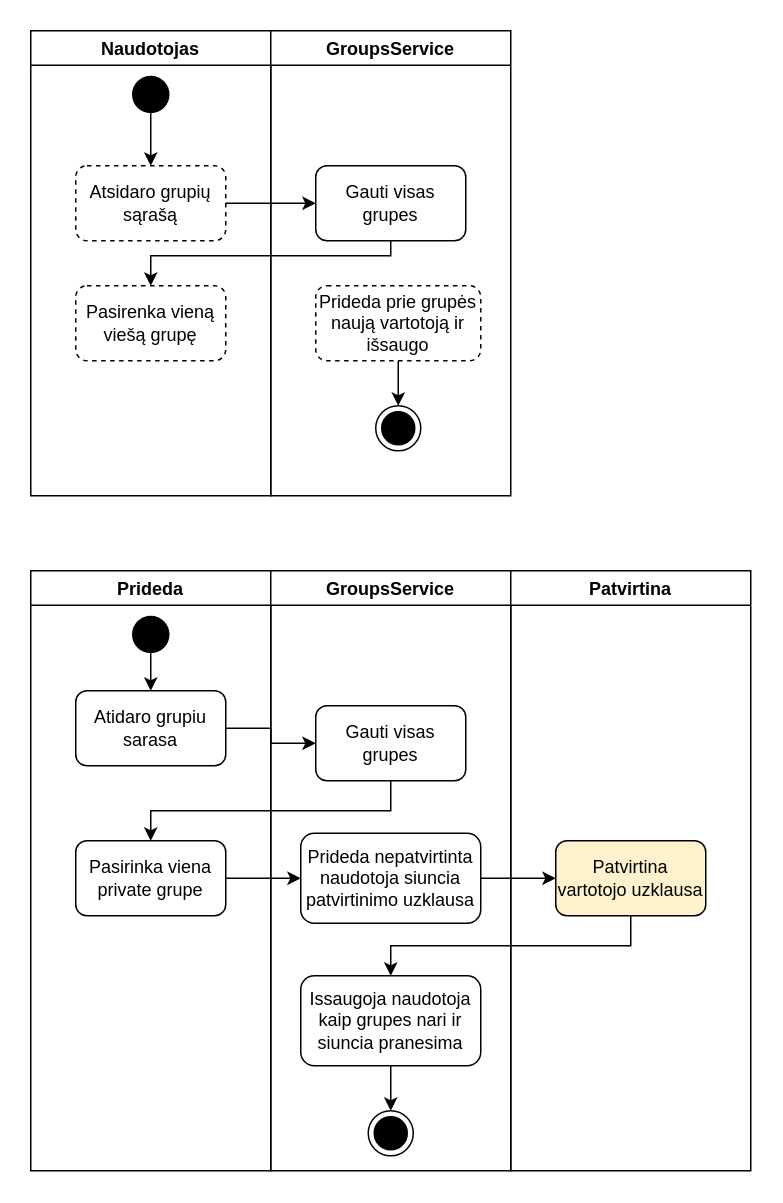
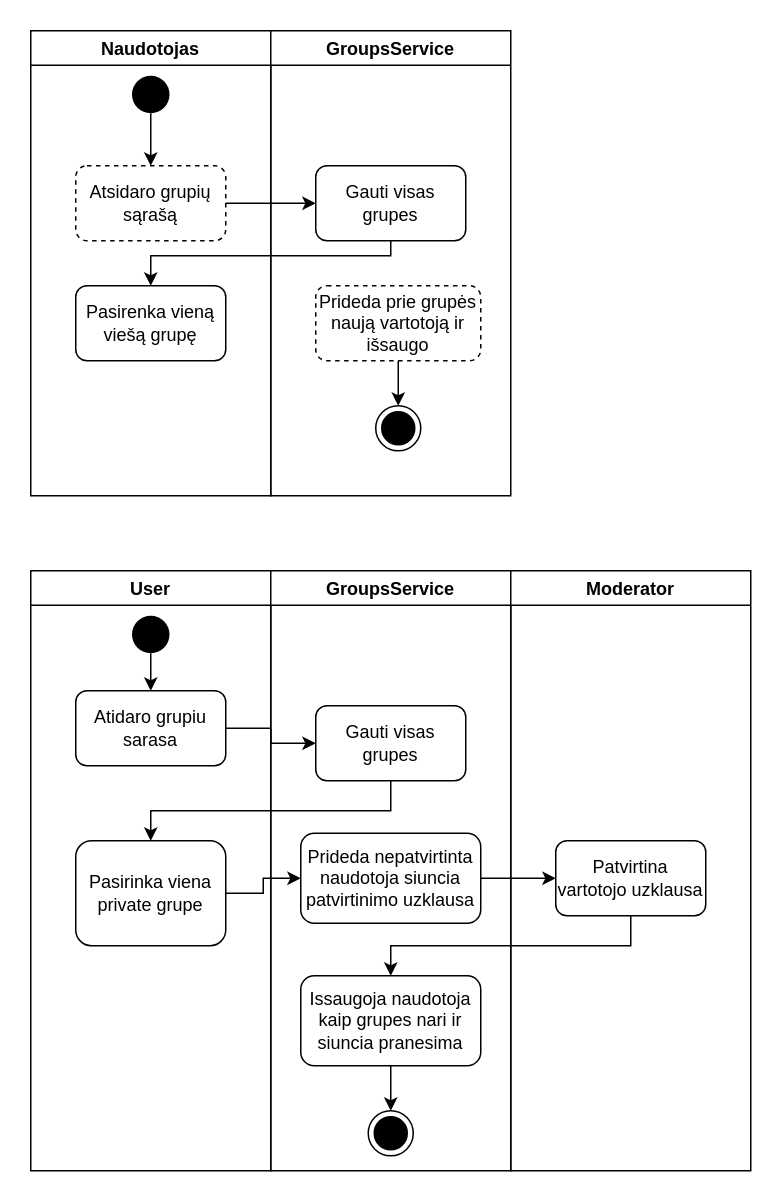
node "Pasirenka vieną viešą grupę": style dashed -> solid
node "Prideda": label "Prideda" -> "User"
node "Patvirtina": label "Patvirtina" -> "Moderator"
node "Pasirinka viena private grupe": size 150x75 -> 150x105
node "Patvirtina vartotojo uzklausa": fillcolor #fff2cc -> #ffffff
